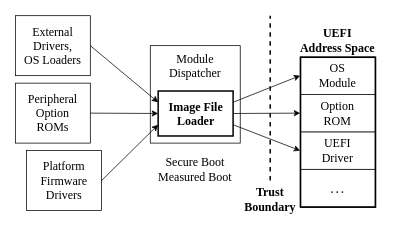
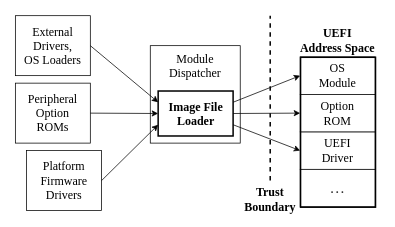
node "Secure Boot Measured Boot": removed
